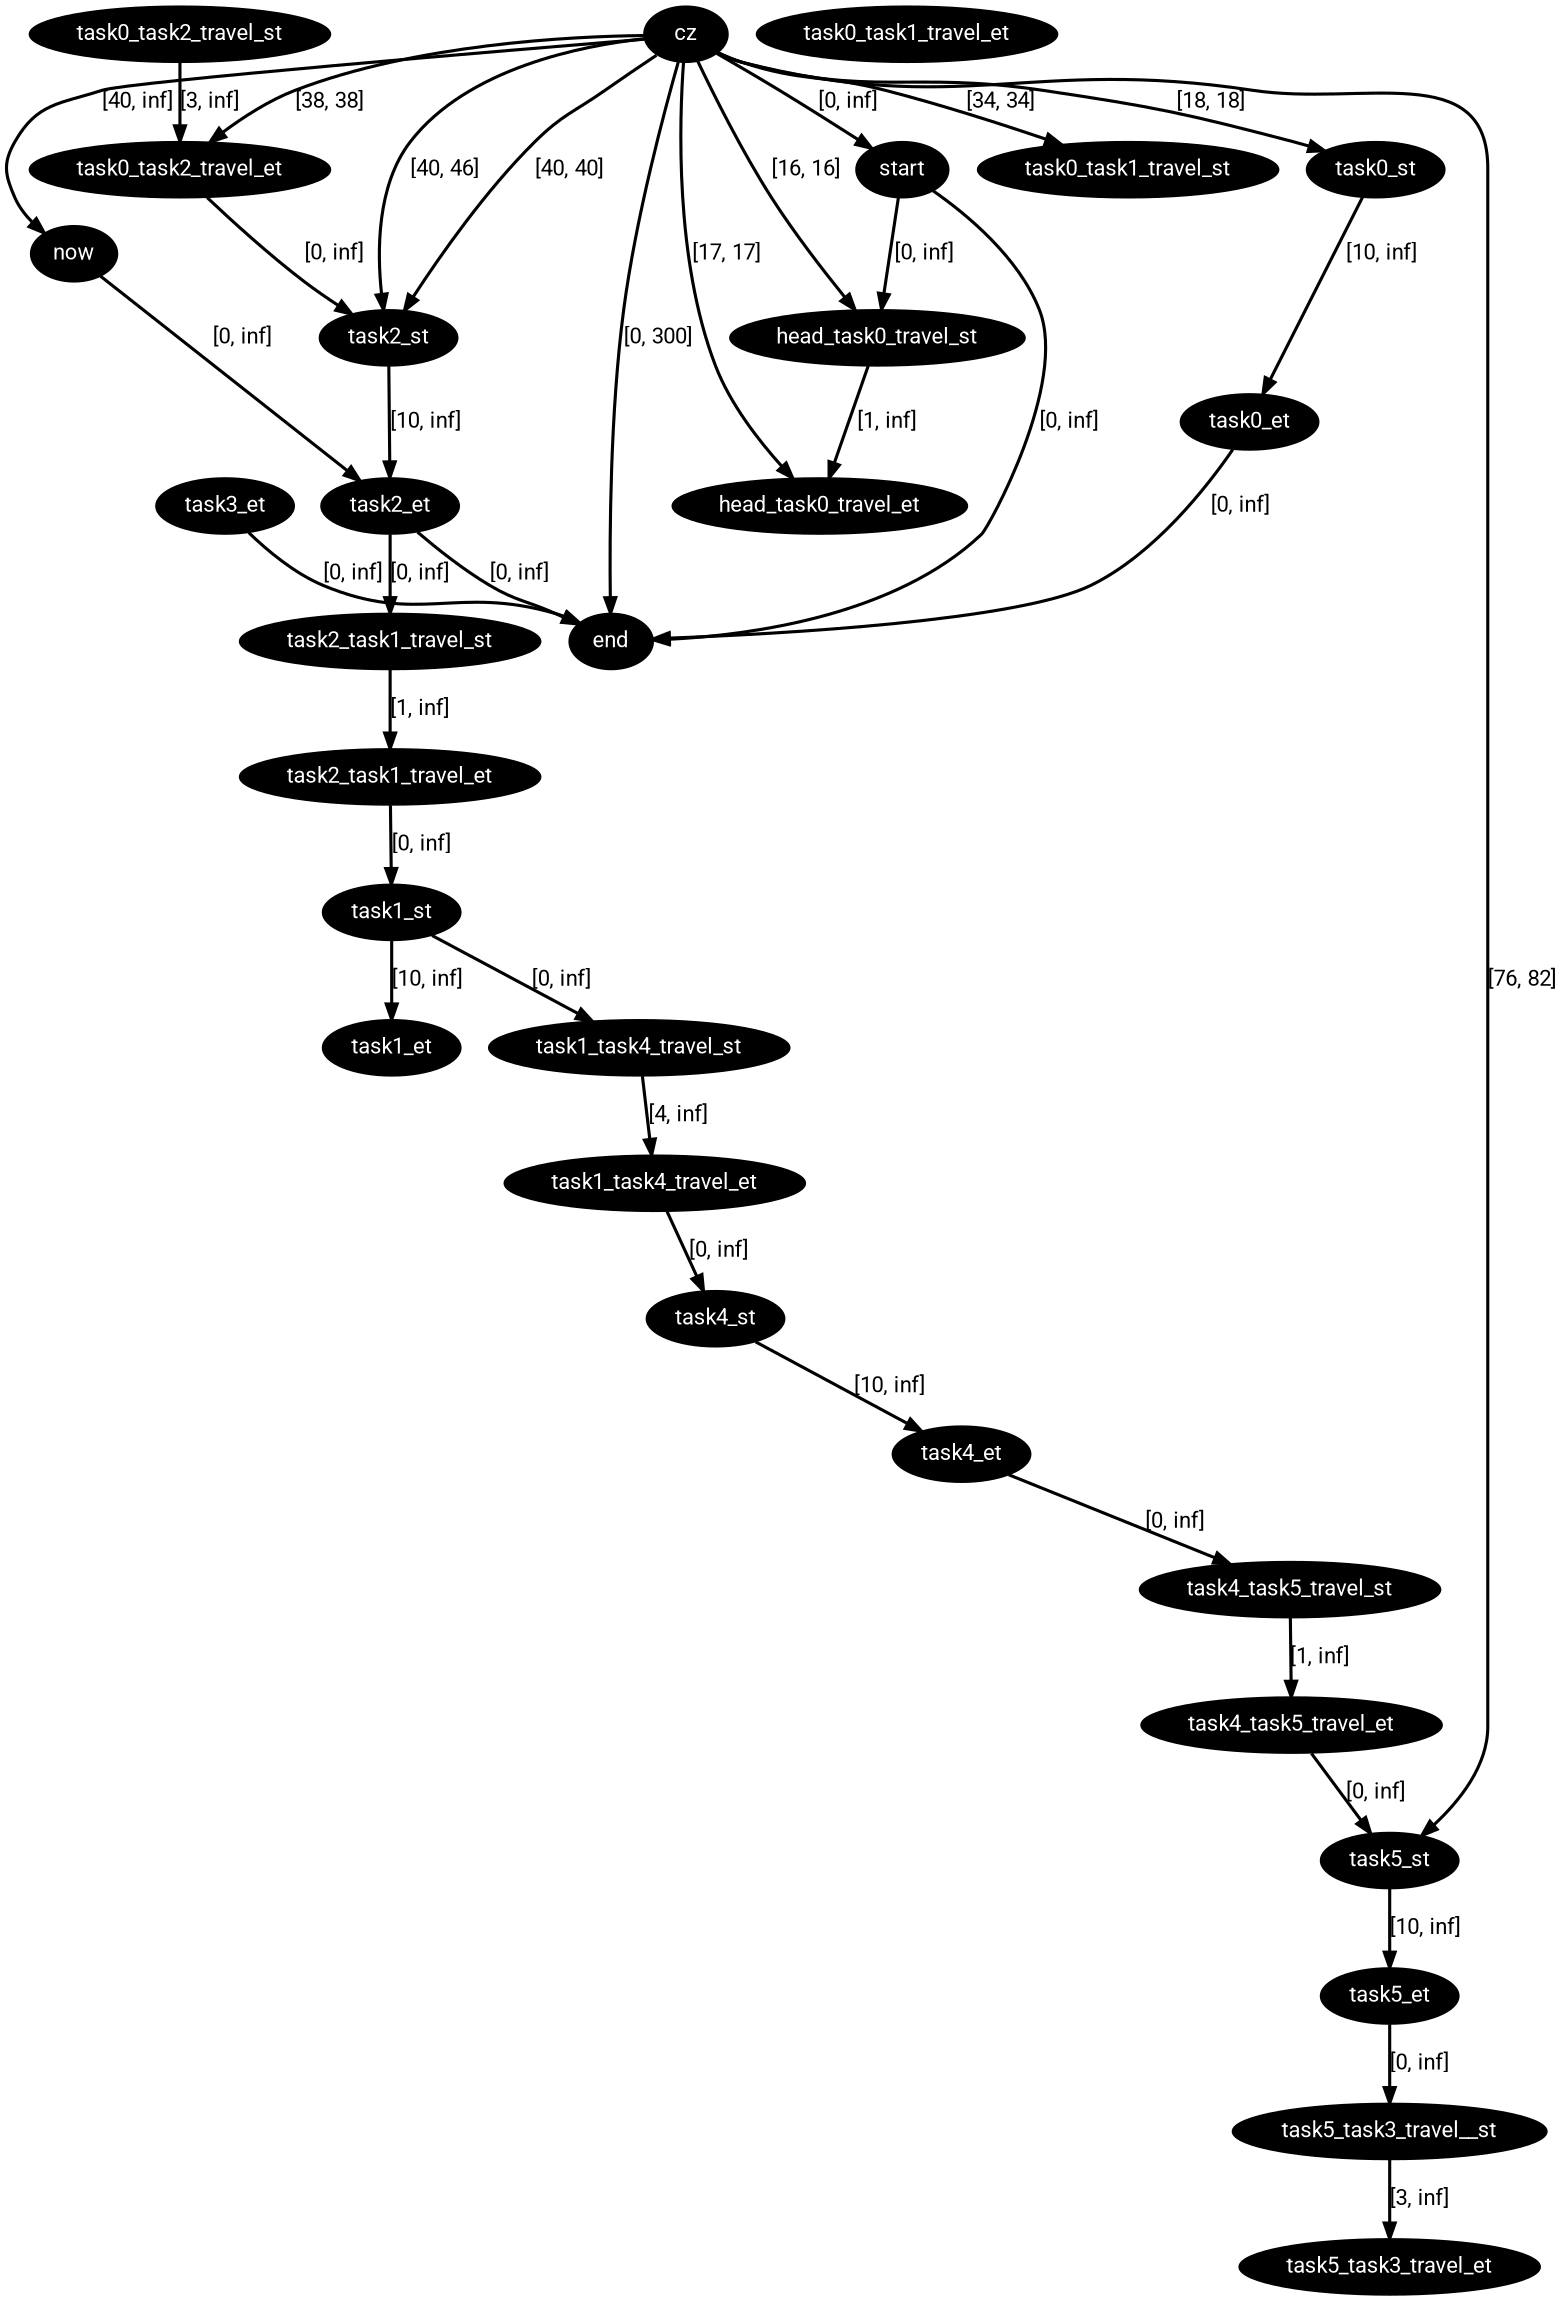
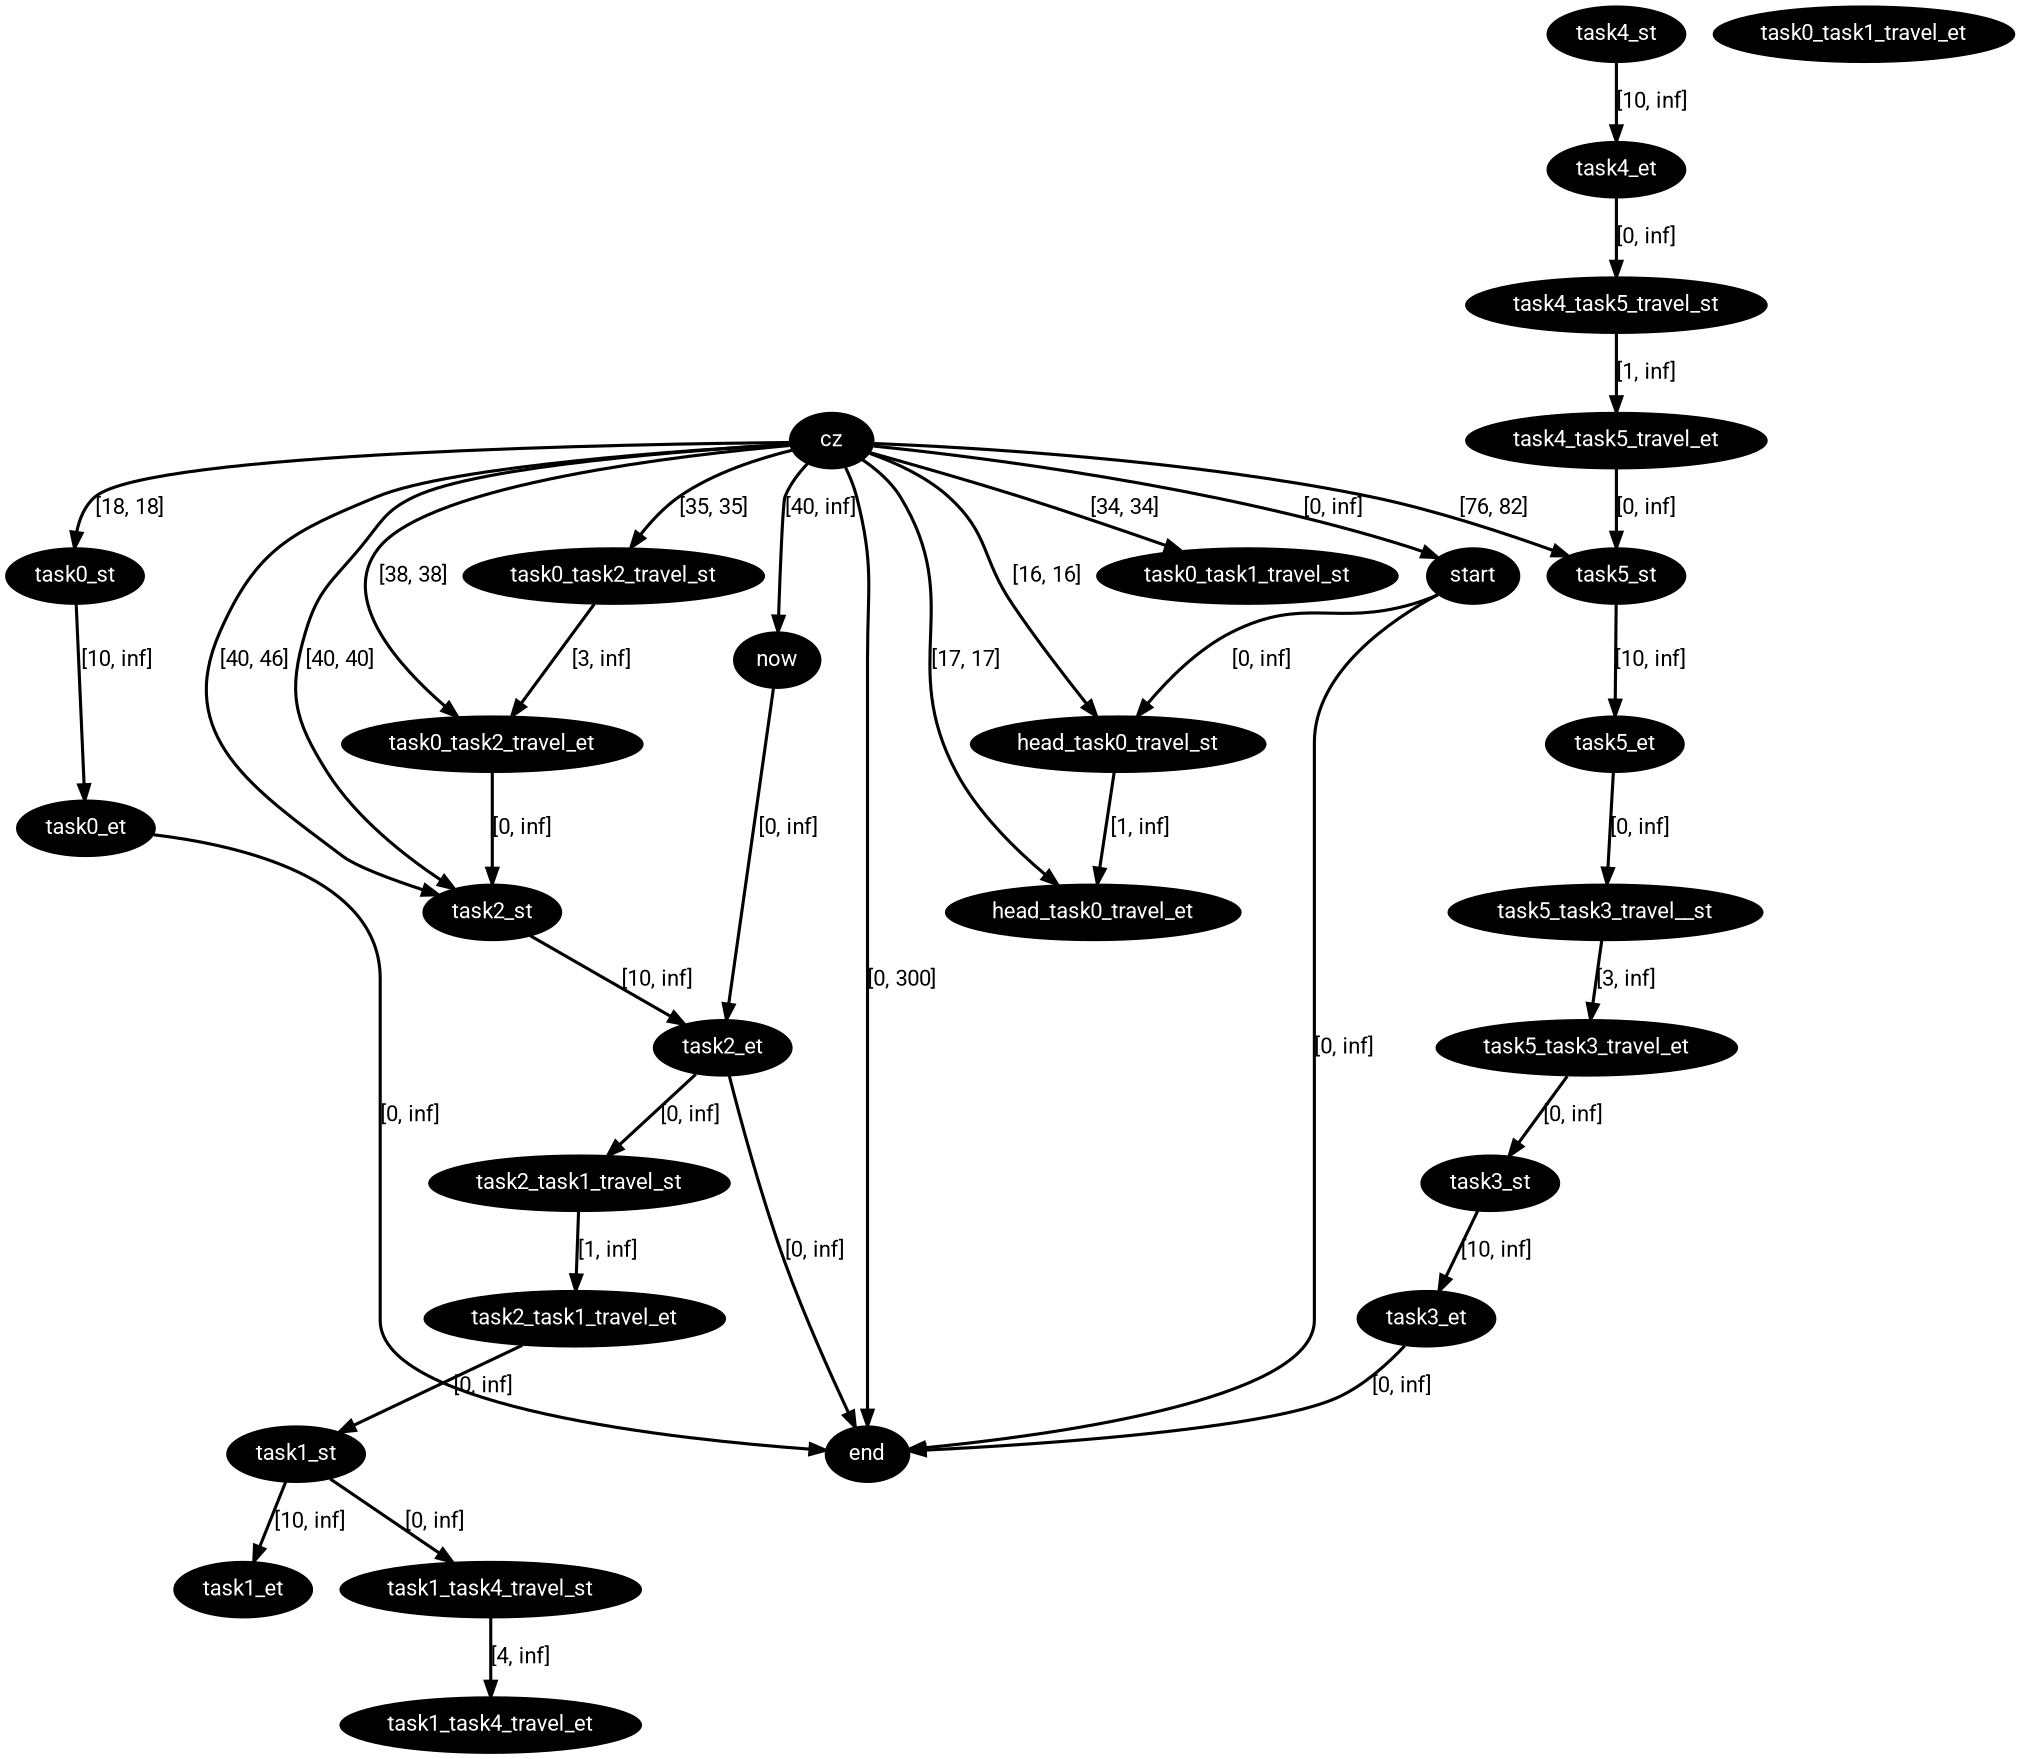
edge "cz" -> "task0_task2_travel_st": added, label "[35, 35]"
node "task3_st": added
edge "task1_task4_travel_et" -> "task4_st": removed, label "[0, inf]"
